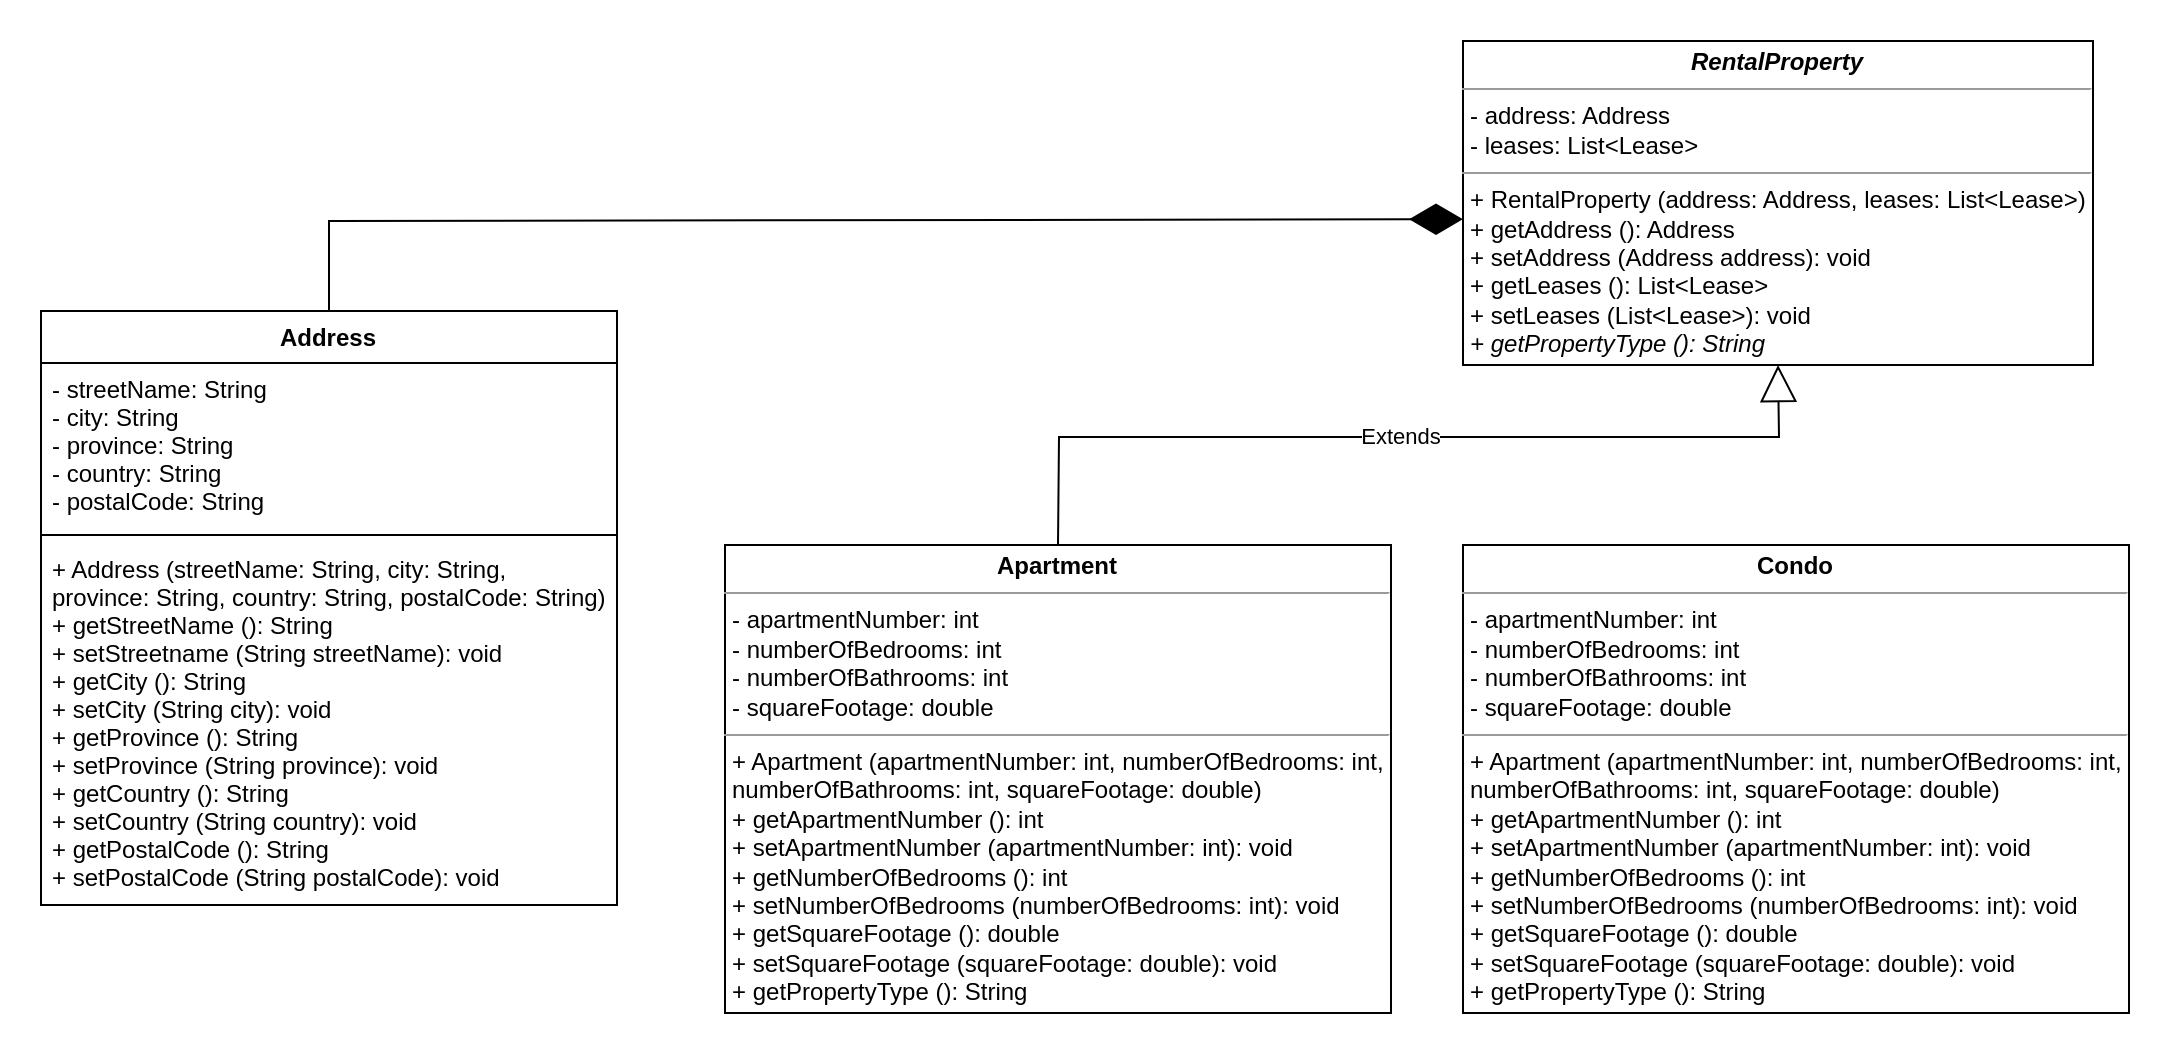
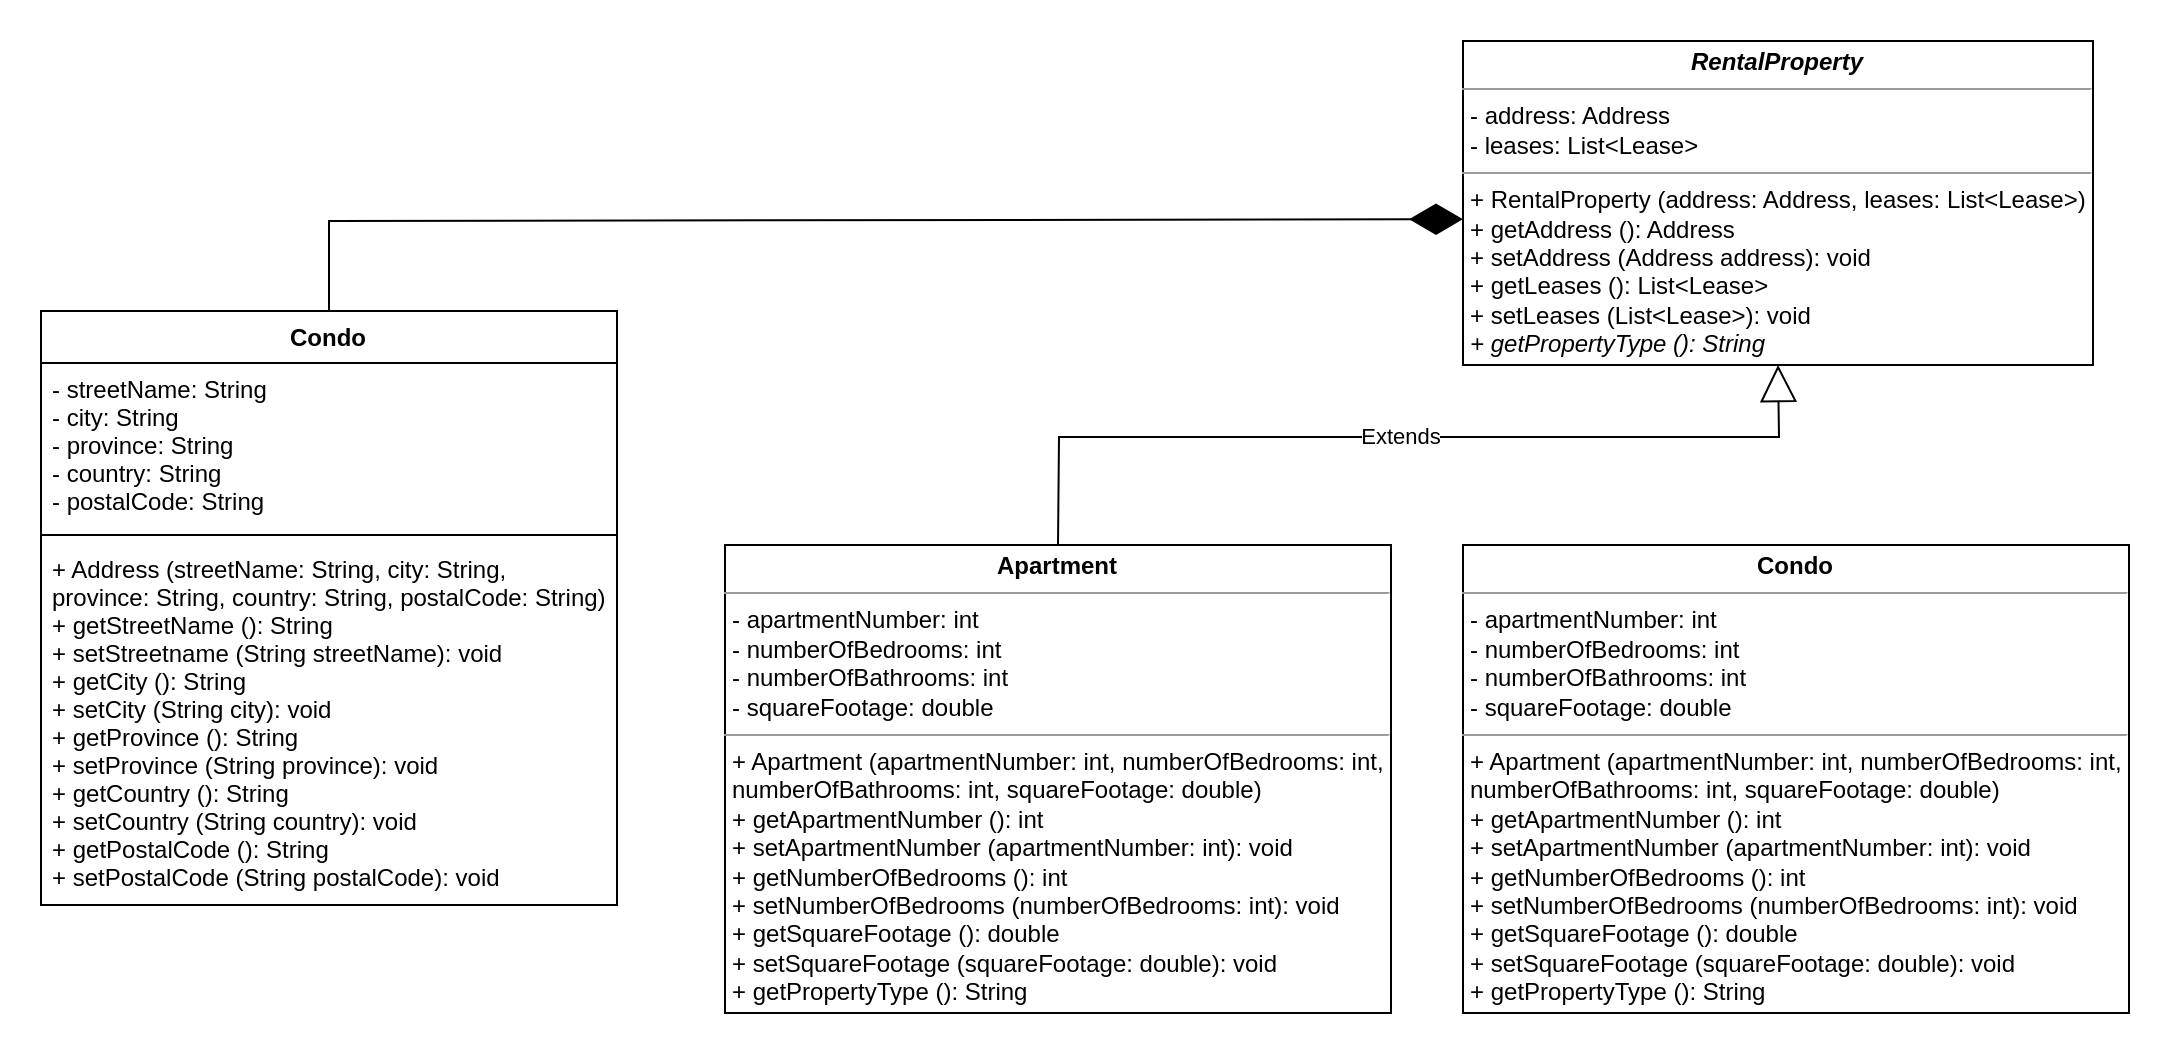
node "Address": label "Address" -> "Condo"
